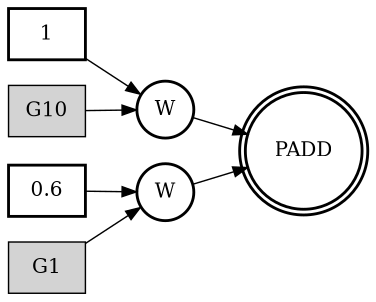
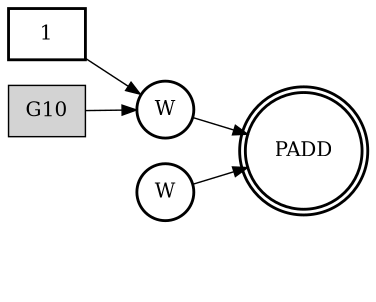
node "0.6": removed
node "G1": removed
